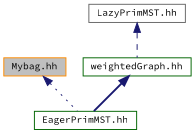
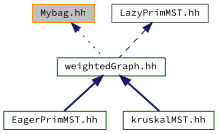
edge "EagerPrimMST.hh" -> "Mybag.hh": now "weightedGraph.hh" -> "Mybag.hh"
node "kruskalMST.hh": added
